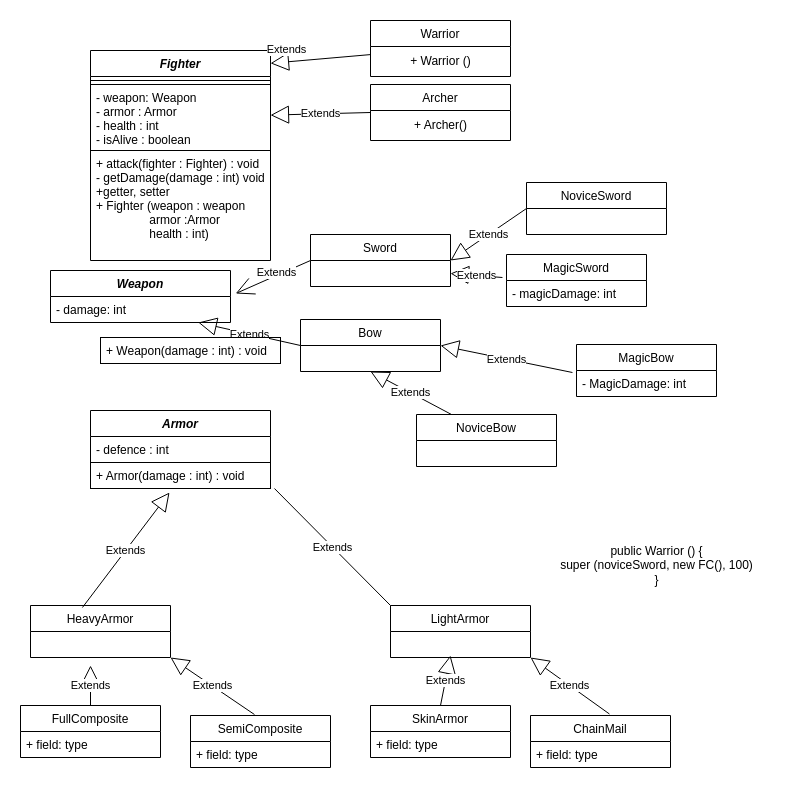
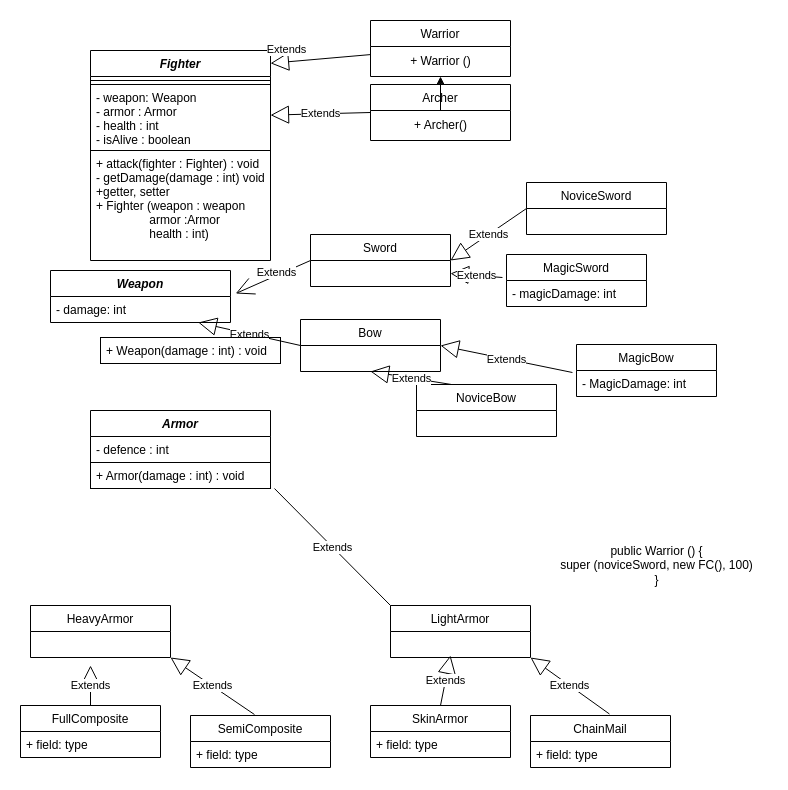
edge "+ Archer()" -> "+ Warrior ()": added
node "NoviceBow": moved (487, 441) -> (487, 411)
edge "HeavyArmor" -> "+ Armor(damage : int) : void": removed, label "Extends"
